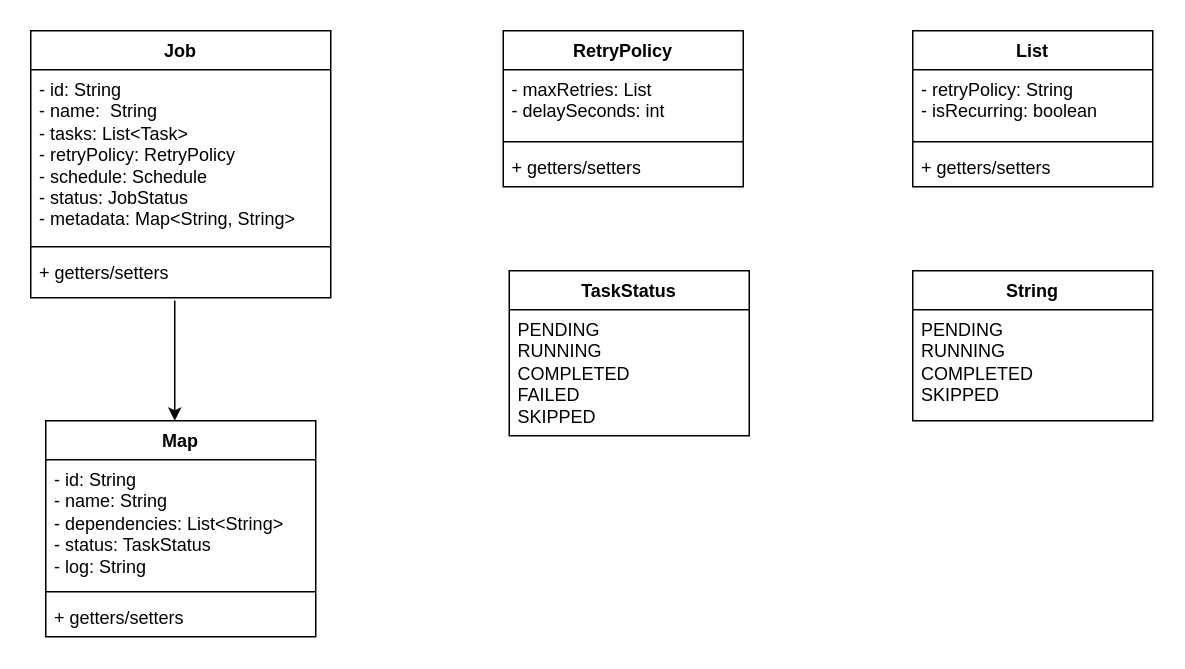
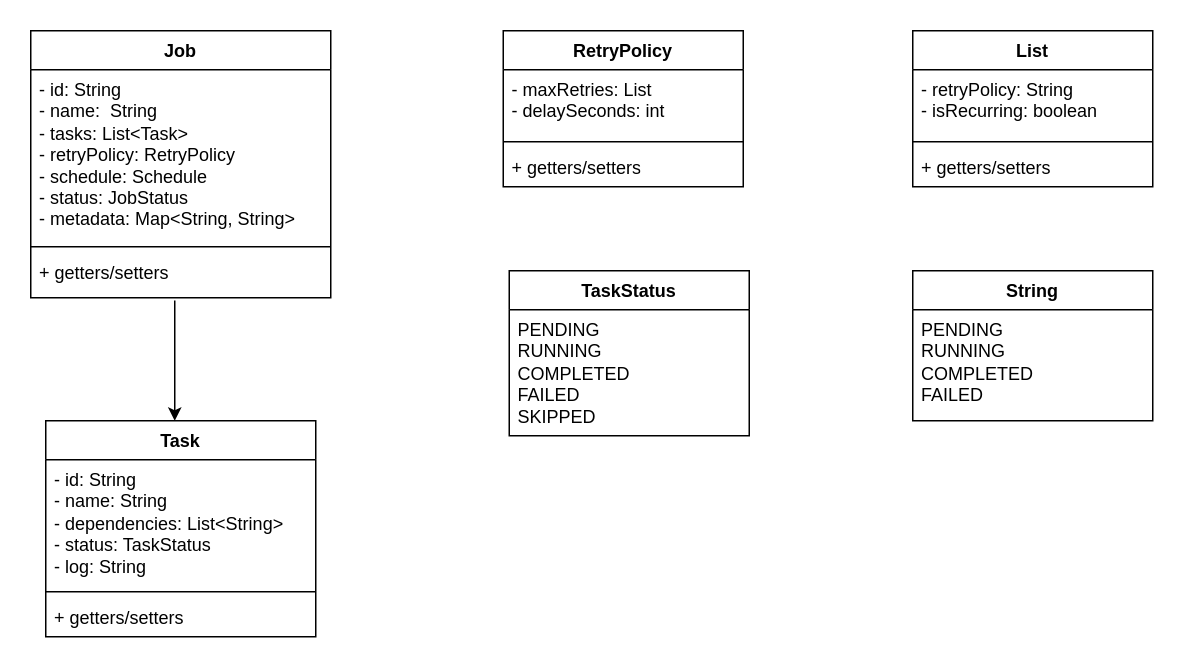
node "PENDING RUNNING COMPLETED SKIPPED": label "PENDING RUNNING COMPLETED SKIPPED" -> "PENDING RUNNING COMPLETED FAILED"
node "Map": label "Map" -> "Task"
